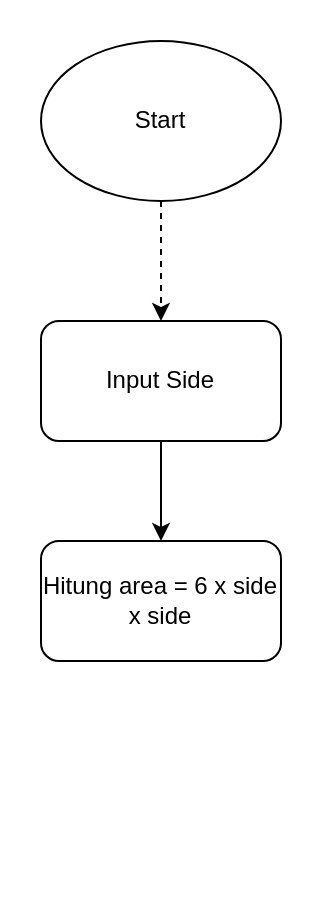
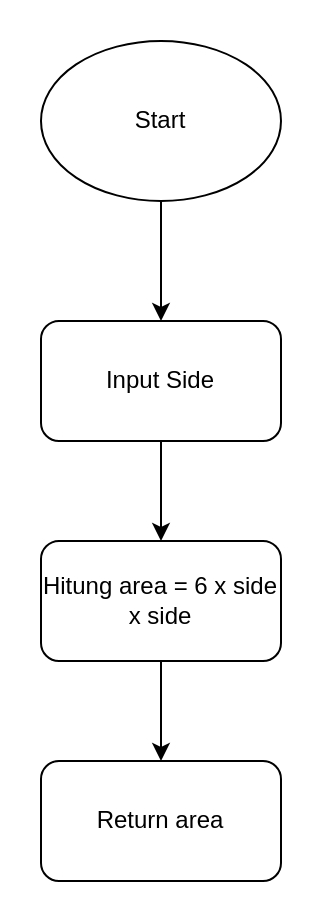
edge "Start" -> "Input Side": style dashed -> solid
edge "Hitung area = 6 x side x side" -> "Return area": added
node "Return area": added
